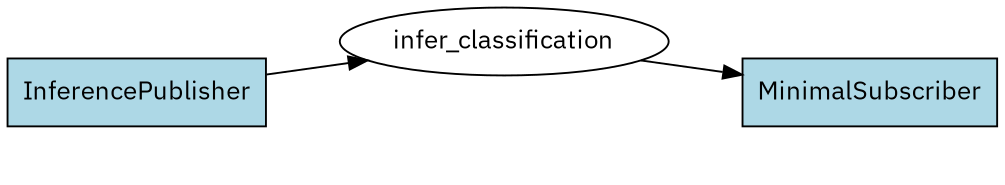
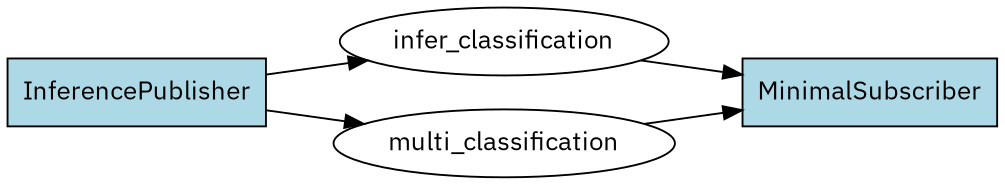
node "multi_classification": added
